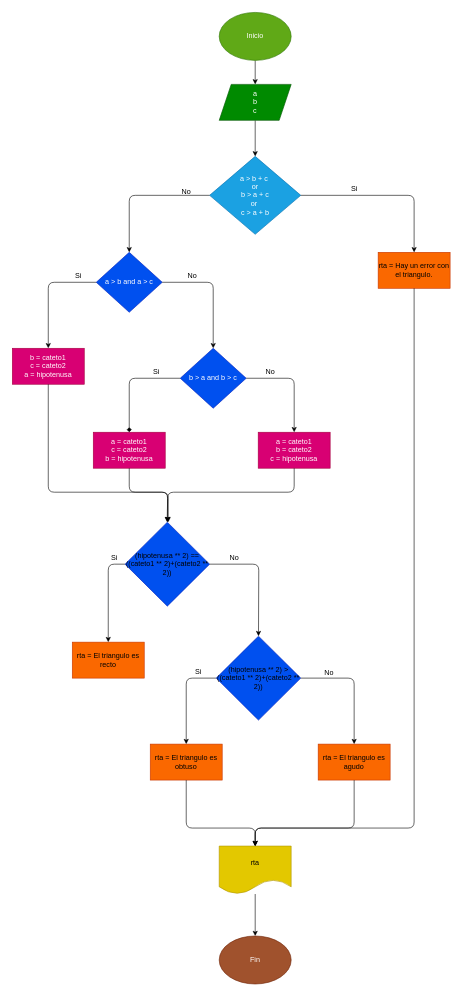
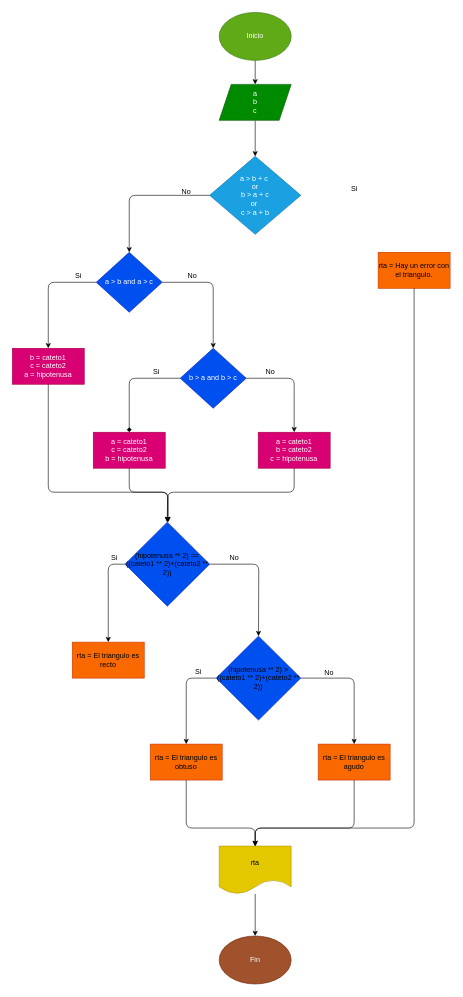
edge "a > b + c or b > a + c or c > a + b" -> "rta = Hay un error con el triangulo.": removed
